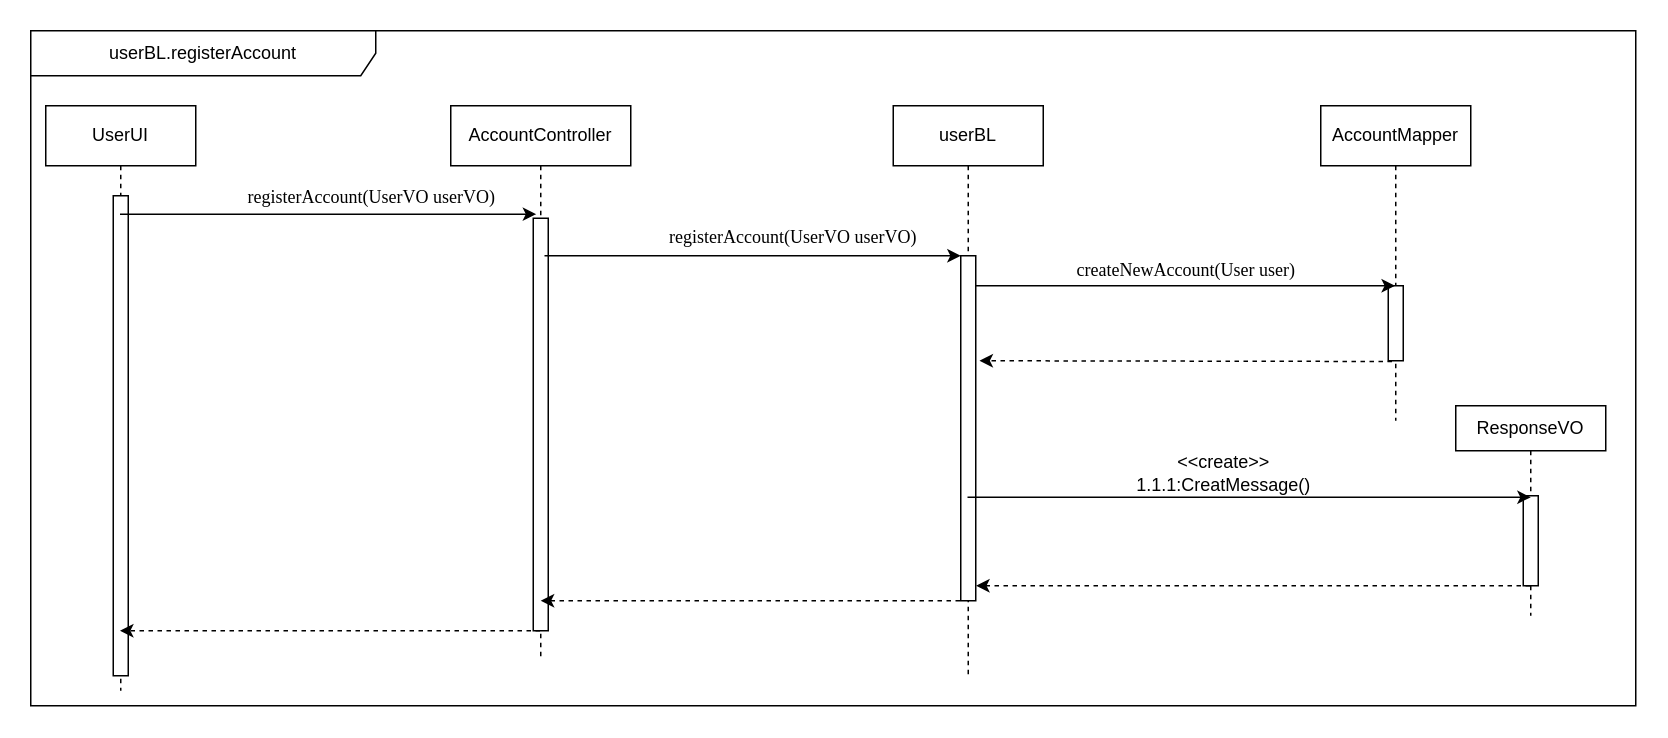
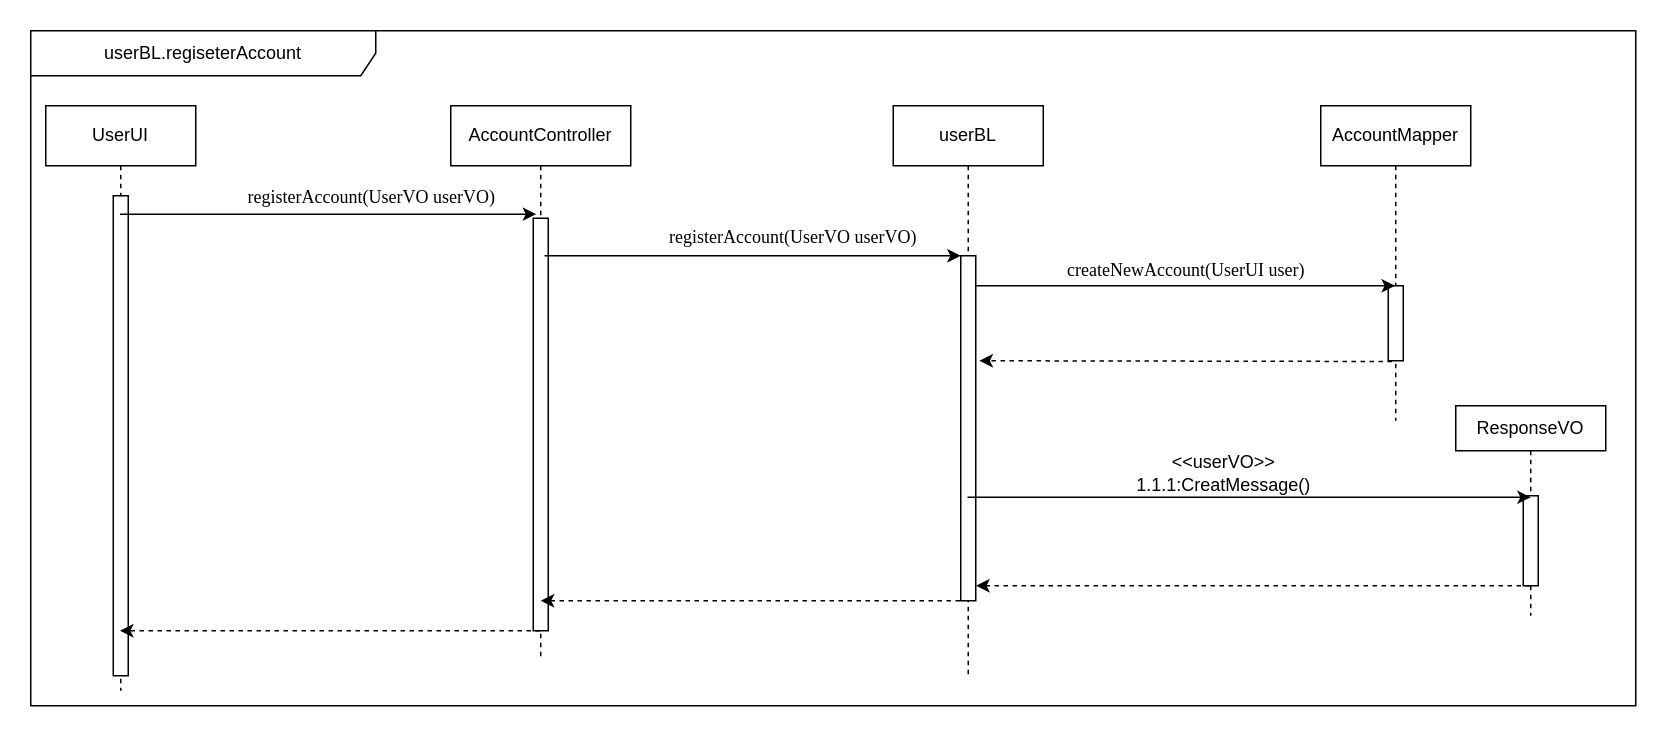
node "userBL.registerAccount": label "userBL.registerAccount" -> "userBL.regiseterAccount"
node "createNewAccount(User user)": label "createNewAccount(User user)" -> "createNewAccount(UserUI user)"
node "<<create>> 1.1.1:CreatMessage()": label "<<create>> 1.1.1:CreatMessage()" -> "<<userVO>> 1.1.1:CreatMessage()"
